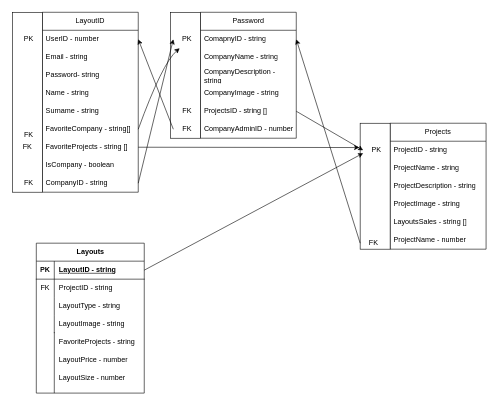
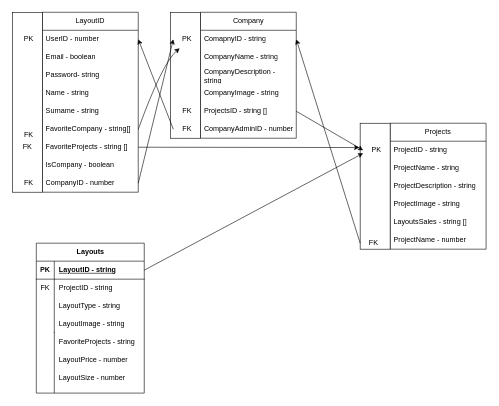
node "Password": label "Password" -> "Company"
node "Email - string": label "Email - string" -> "Email - boolean"
node "CompanyID - string": label "CompanyID - string" -> "CompanyID - number"
